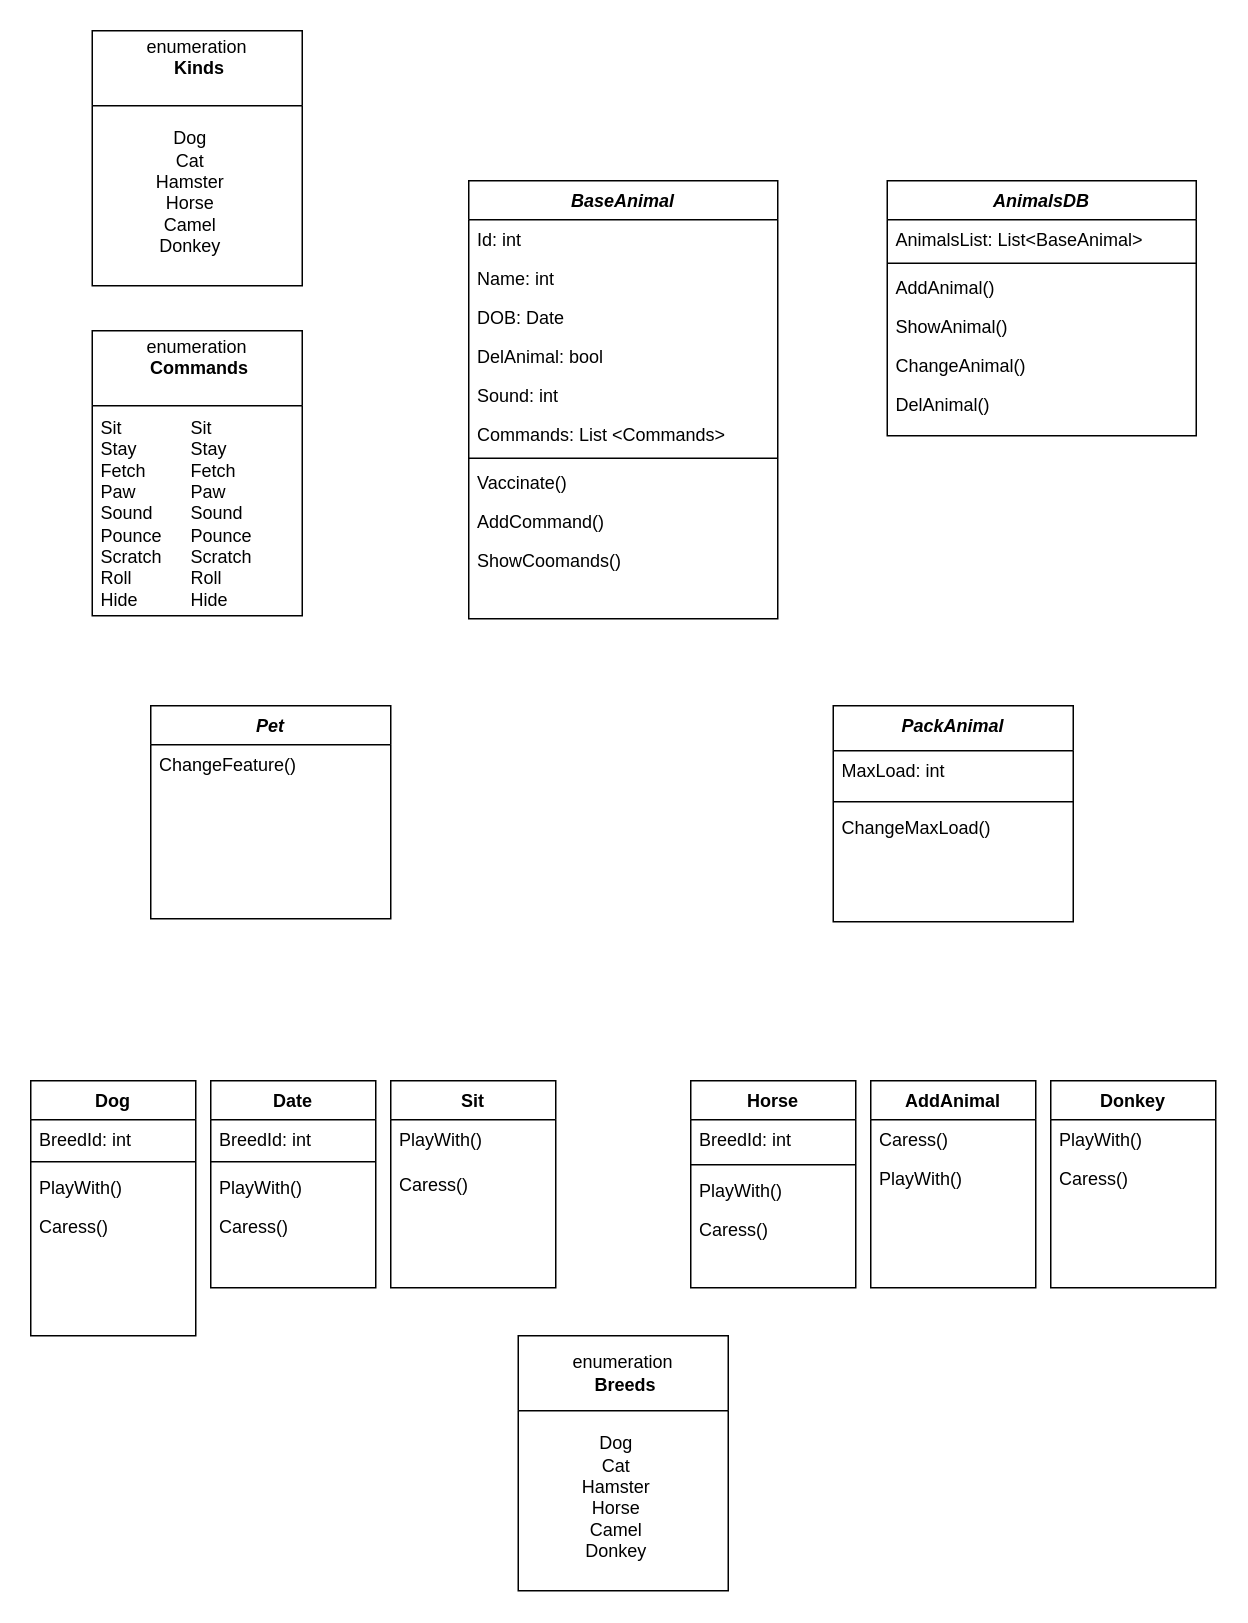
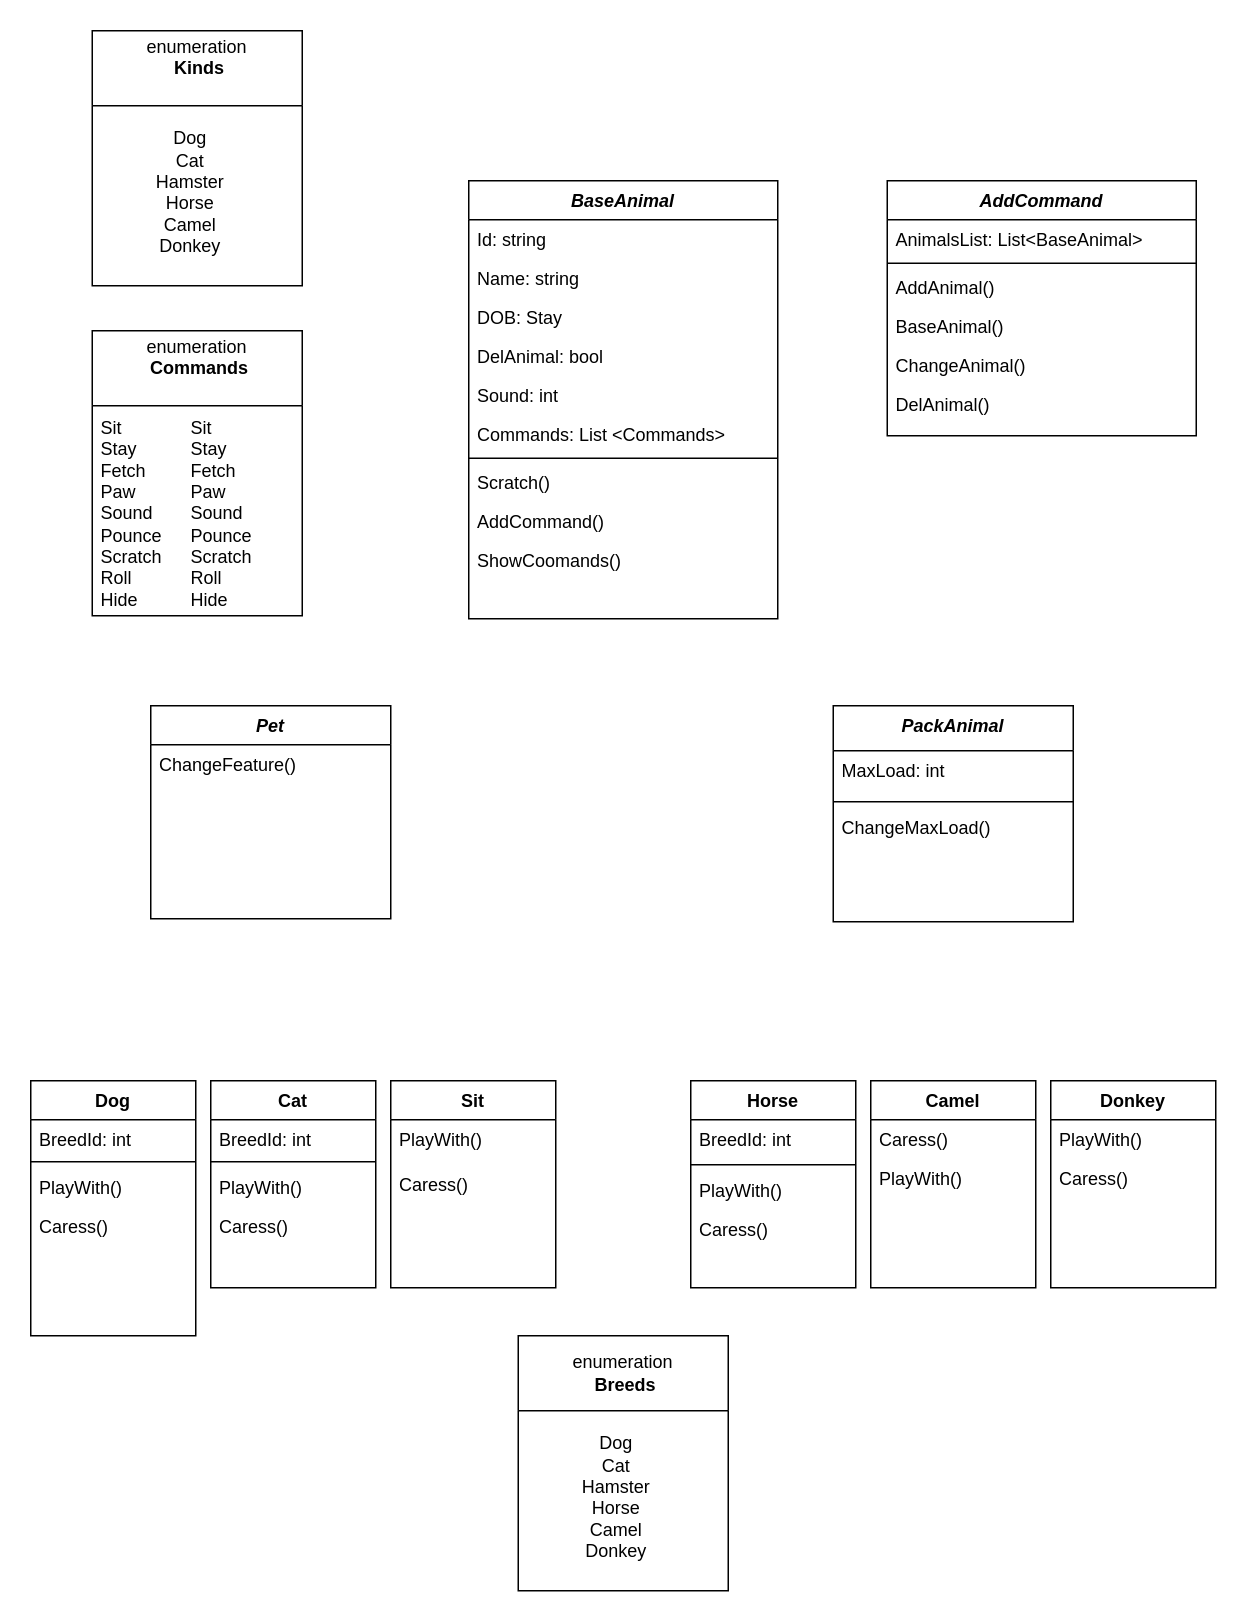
node "AnimalsDB": label "AnimalsDB" -> "AddCommand"
node "Id: int": label "Id: int" -> "Id: string"
node "Name: int": label "Name: int" -> "Name: string"
node "DOB: Date": label "DOB: Date" -> "DOB: Stay"
node "ShowAnimal()": label "ShowAnimal()" -> "BaseAnimal()"
node "Vaccinate()": label "Vaccinate()" -> "Scratch()"
node "Date": label "Date" -> "Cat"
node "AddAnimal": label "AddAnimal" -> "Camel"
